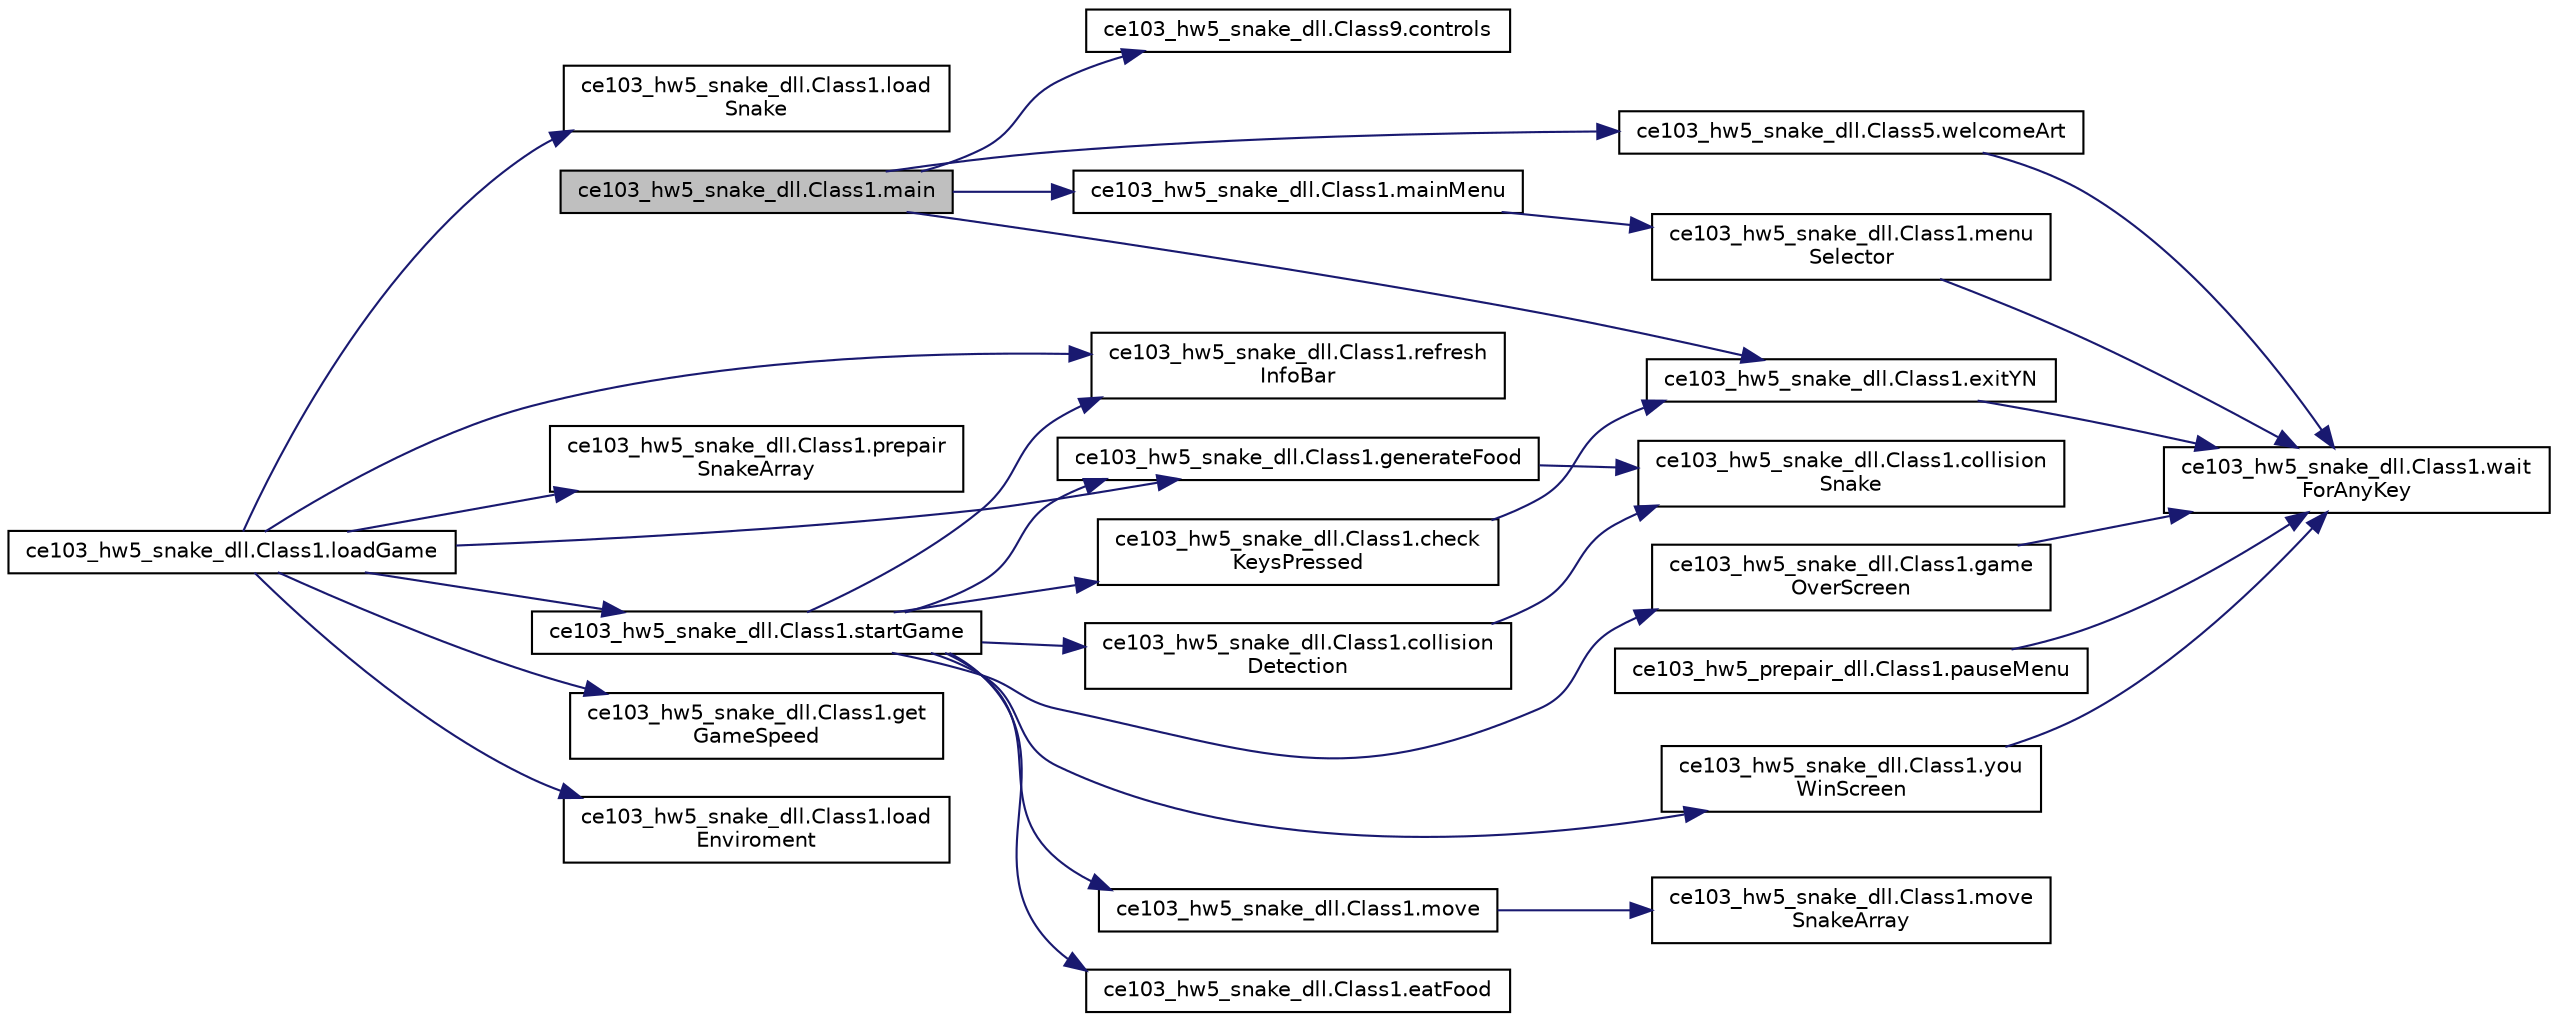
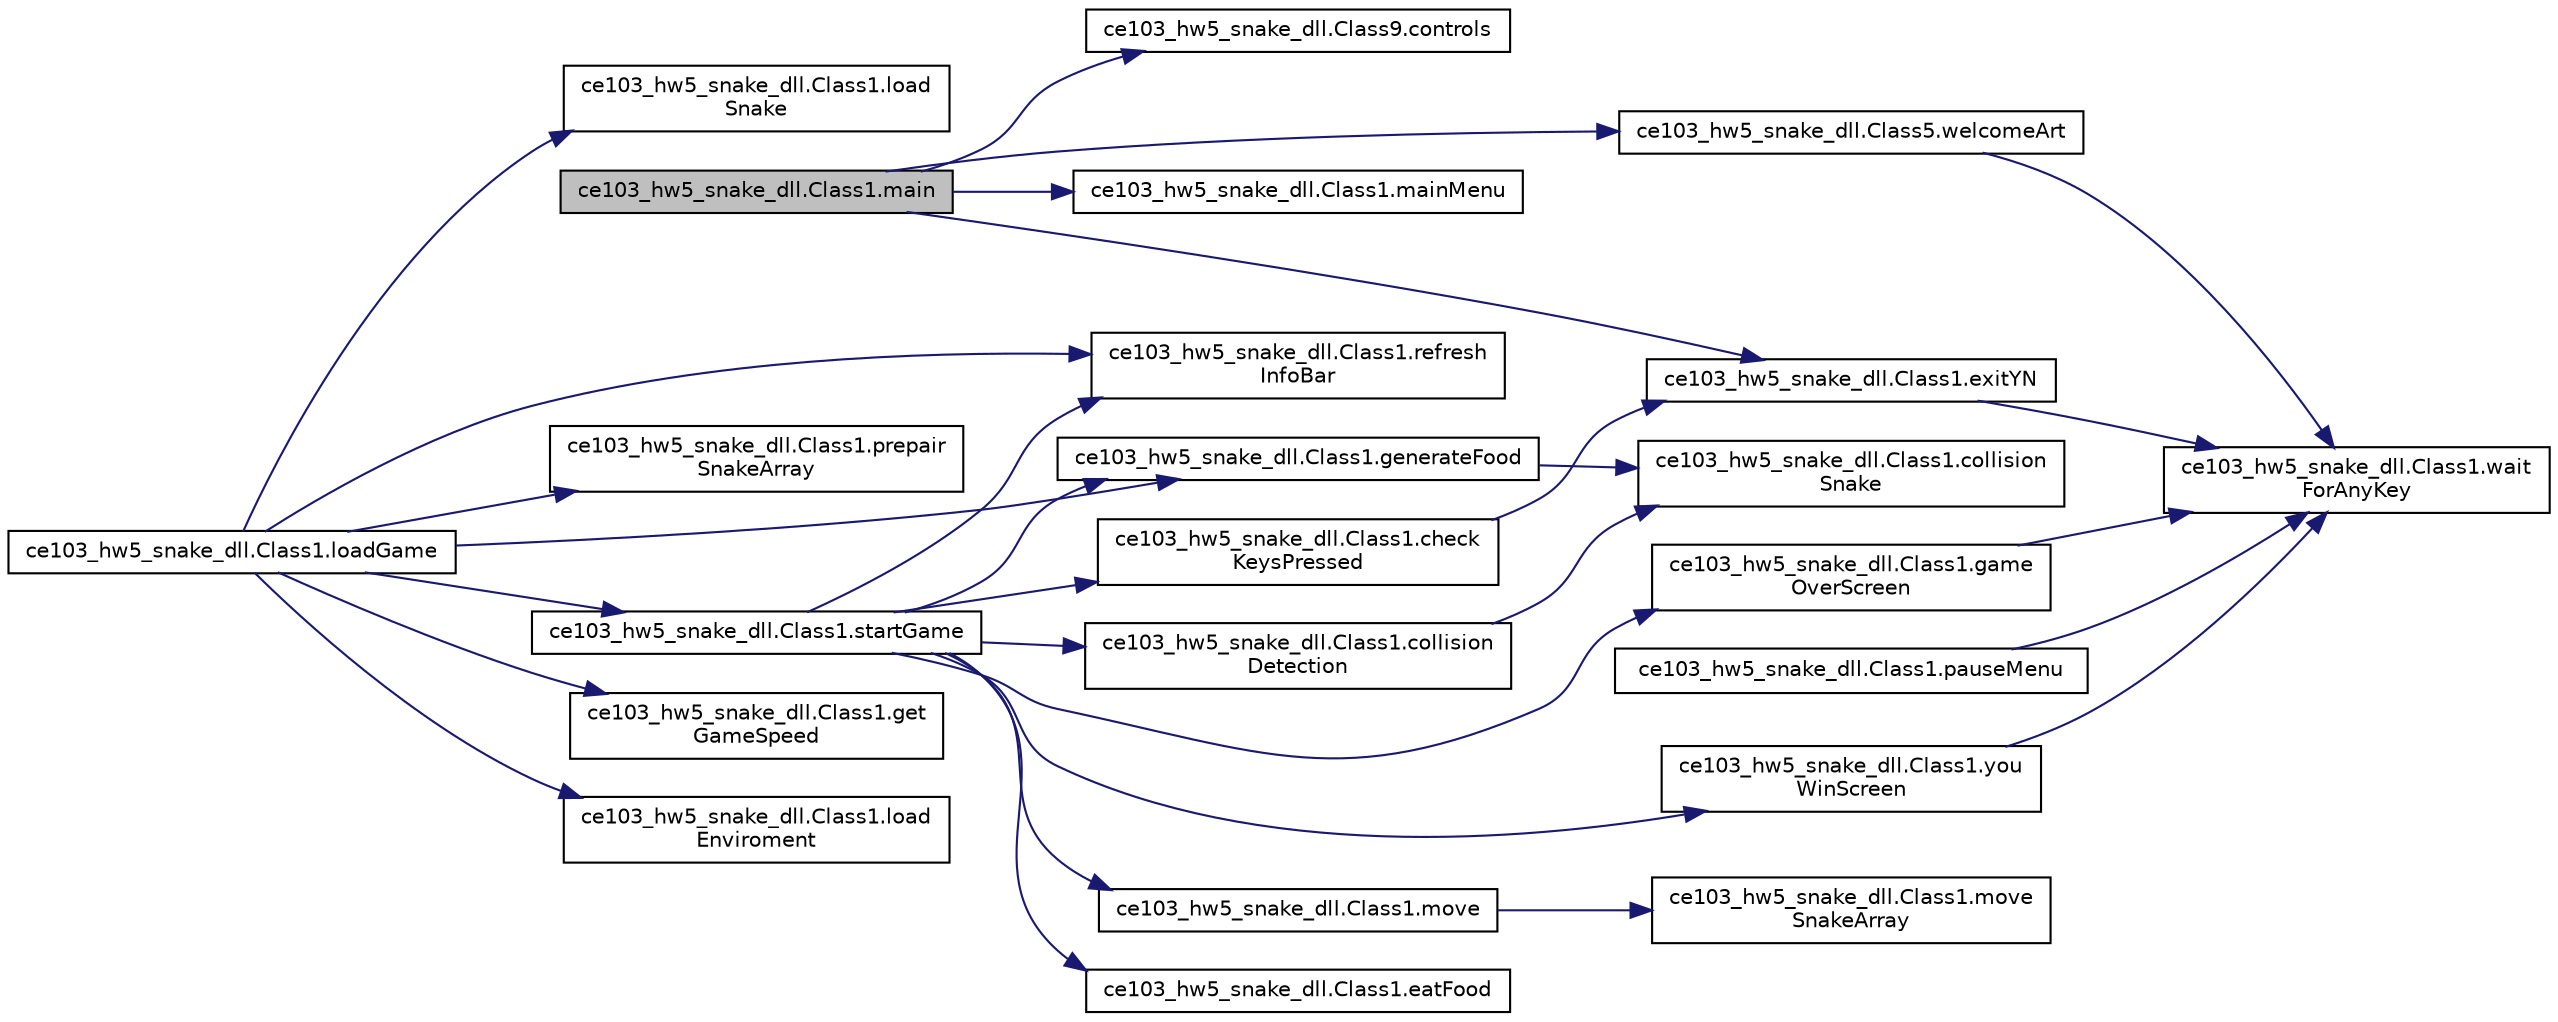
node "ce103_hw5_snake_dll.Class1.menu Selector": removed
node "ce103_hw5_prepair_dll.Class1.pauseMenu": label "ce103_hw5_prepair_dll.Class1.pauseMenu" -> "ce103_hw5_snake_dll.Class1.pauseMenu"
